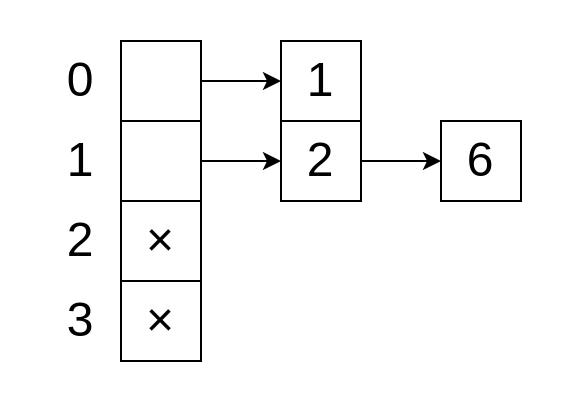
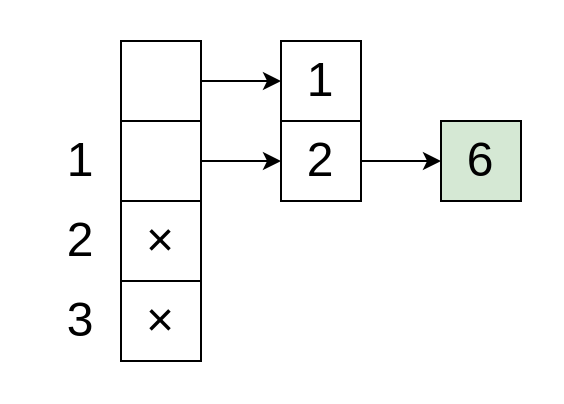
node "0": removed
node "6": fillcolor #ffffff -> #d5e8d4
